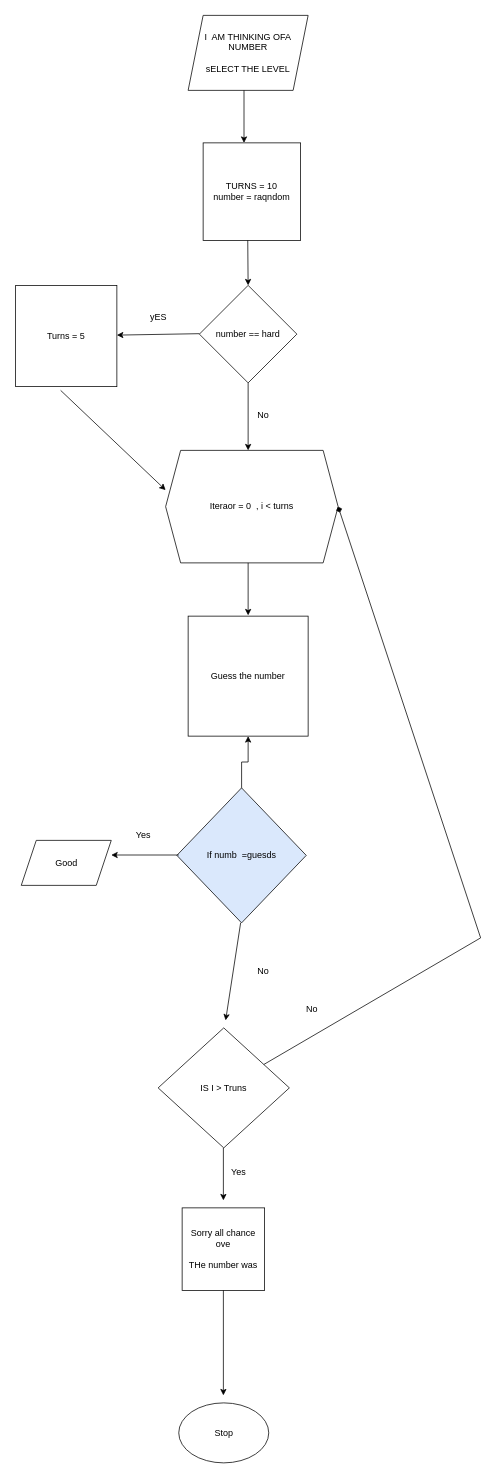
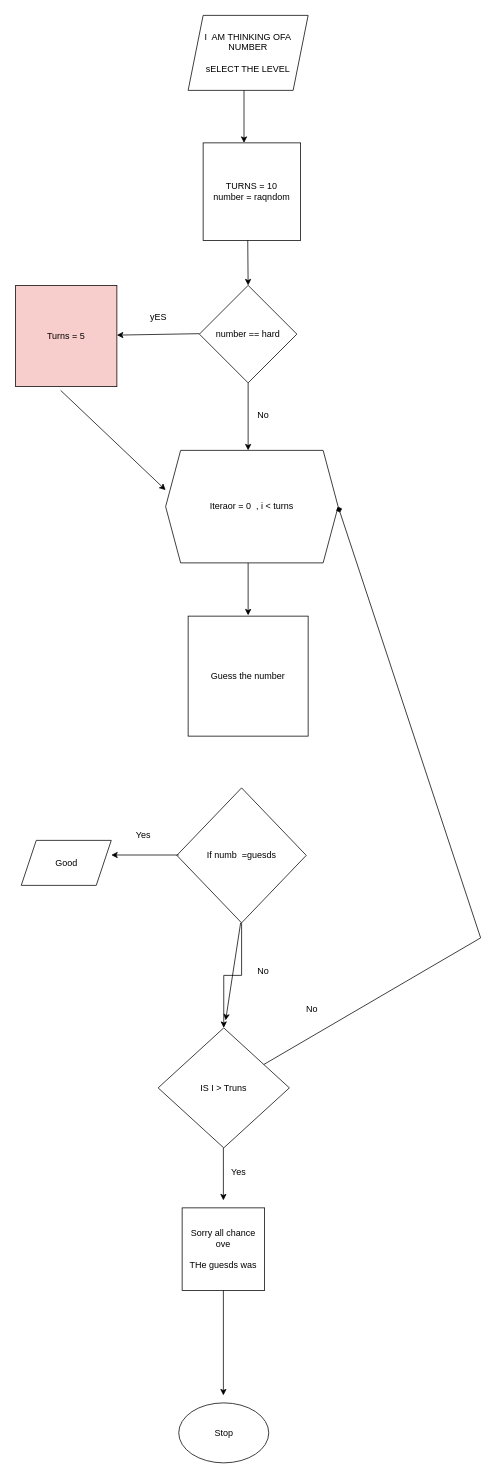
node "Turns = 5": fillcolor #ffffff -> #f8cecc
edge "If numb =guesds" -> "Guess the number": now "If numb =guesds" -> "IS I > Truns"
node "If numb =guesds": fillcolor #dae8fc -> #ffffff
node "Sorry all chance ove THe number was": label "Sorry all chance ove THe number was" -> "Sorry all chance ove THe guesds was"
